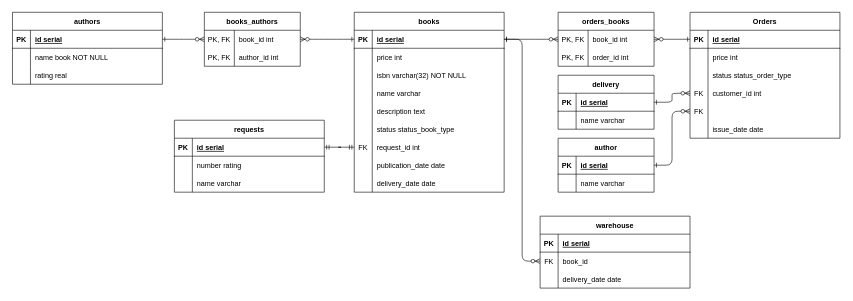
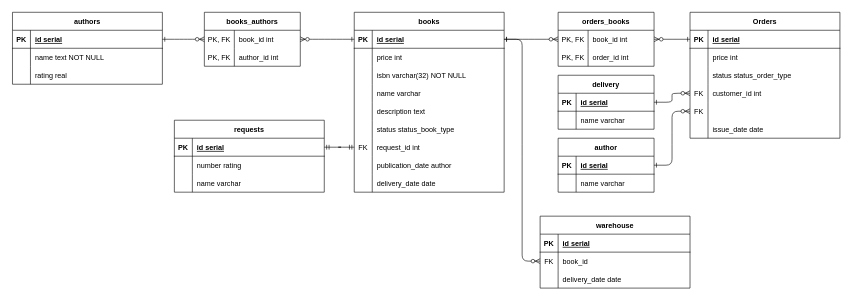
node "name book NOT NULL": label "name book NOT NULL" -> "name text NOT NULL"
node "publication_date date": label "publication_date date" -> "publication_date author"
